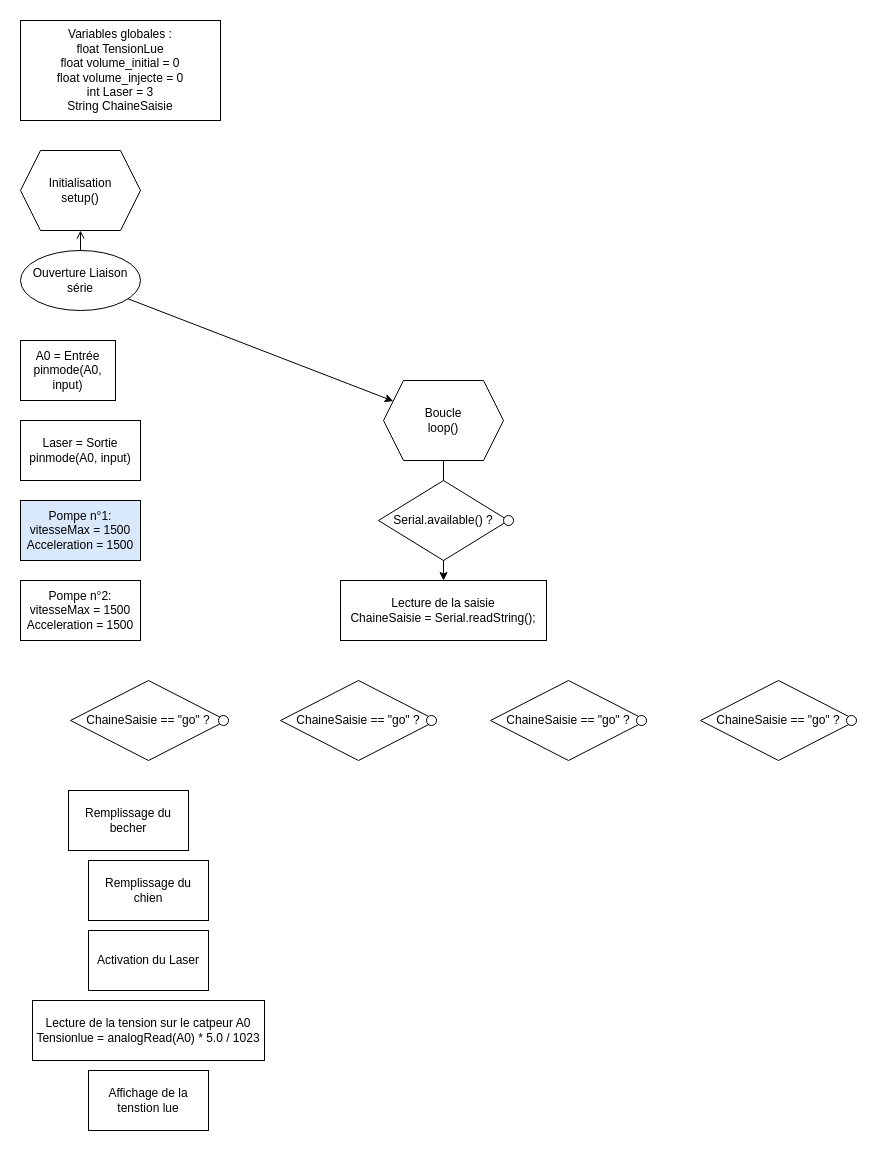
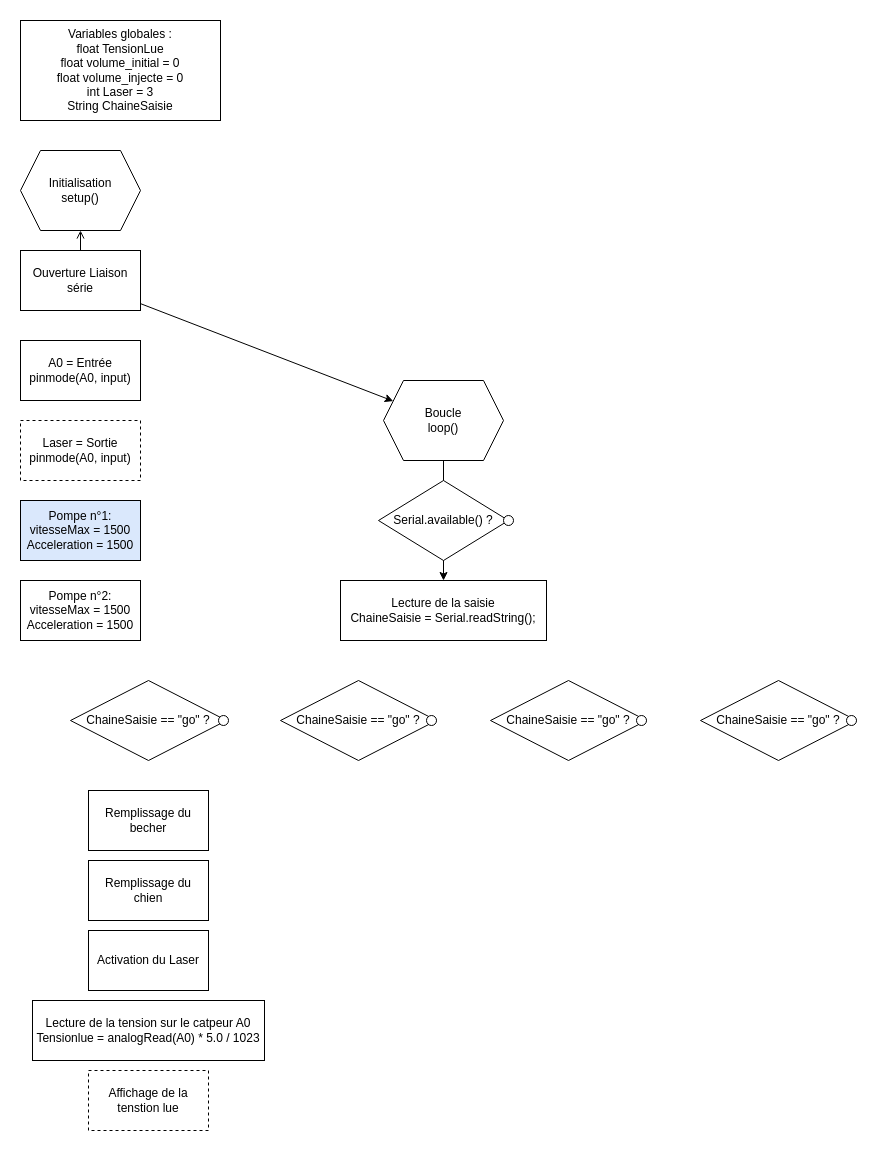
node "Ouverture Liaison série": shape ellipse -> rectangle
node "A0 = Entrée pinmode(A0, input)": size 95x60 -> 120x60
node "Laser = Sortie pinmode(A0, input)": style solid -> dashed
node "Remplissage du becher": moved (129, 821) -> (149, 821)
node "Affichage de la tenstion lue": style solid -> dashed
